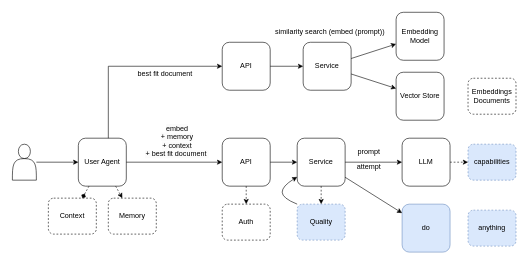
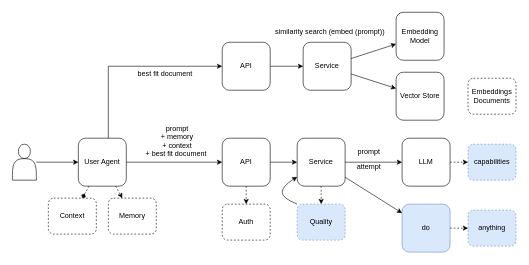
node "embed+ memory+ context + best fit document": label "embed+ memory+ context + best fit document" -> "prompt+ memory+ context + best fit document"
edge "do" -> "anything": added
